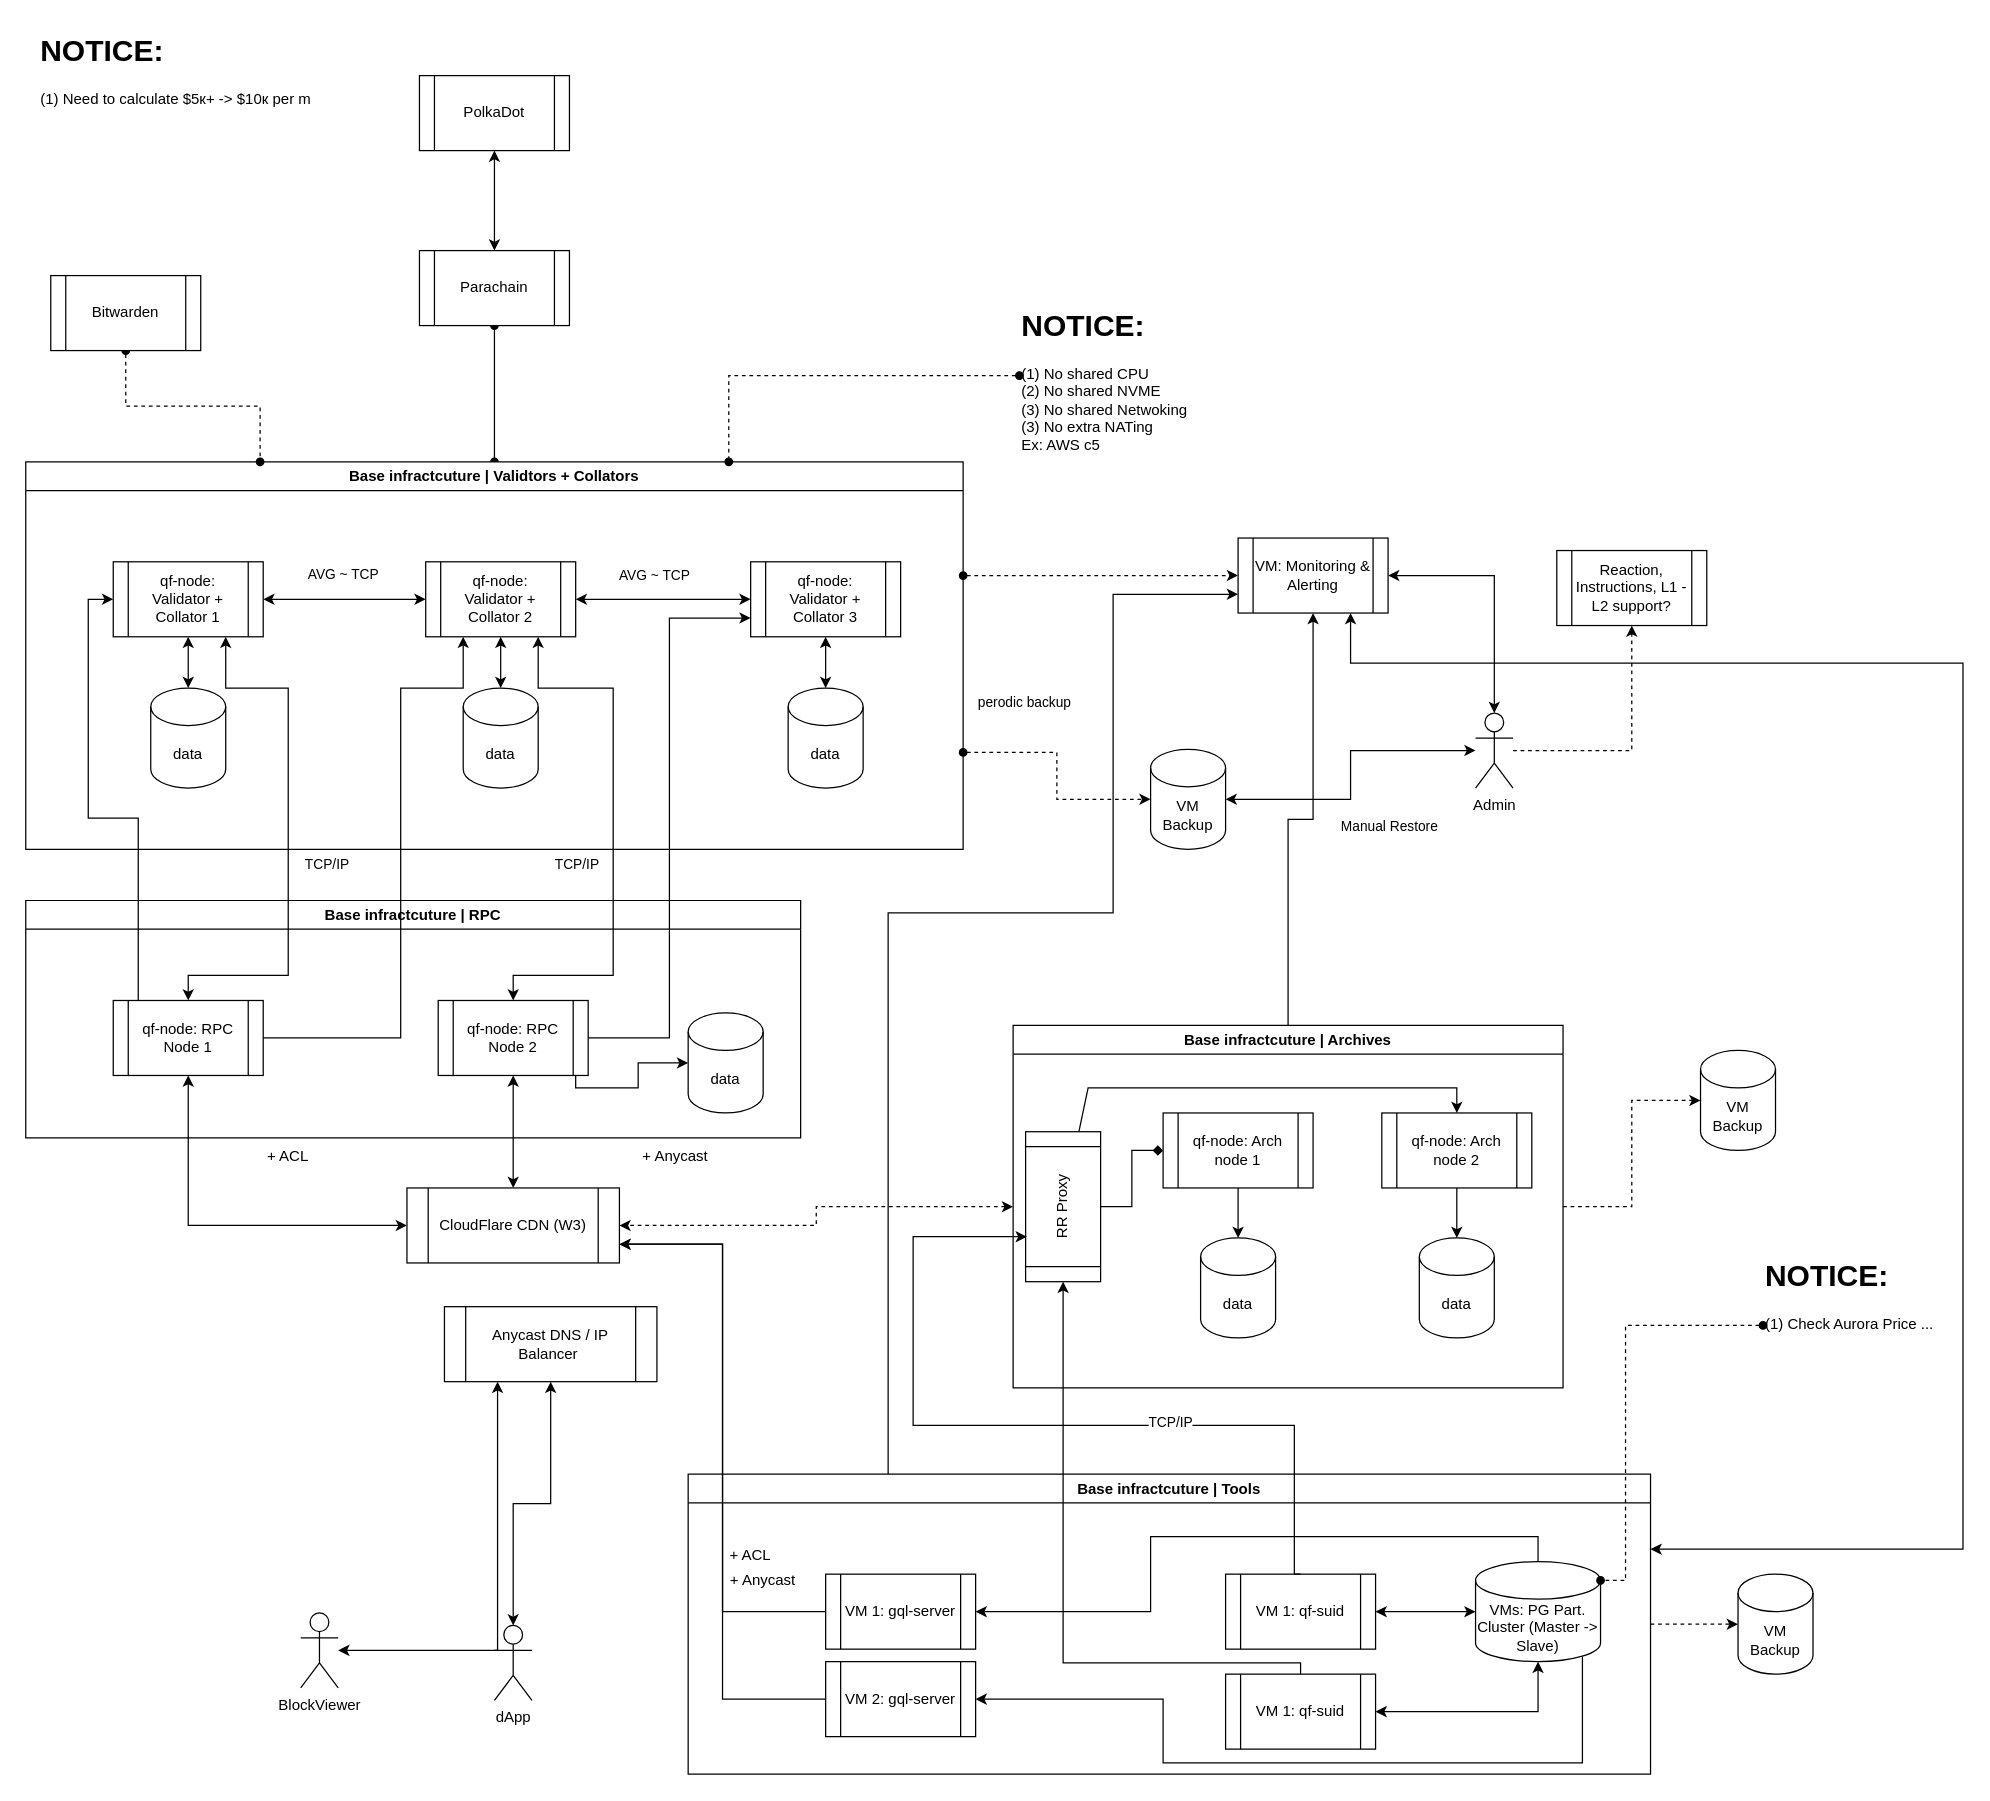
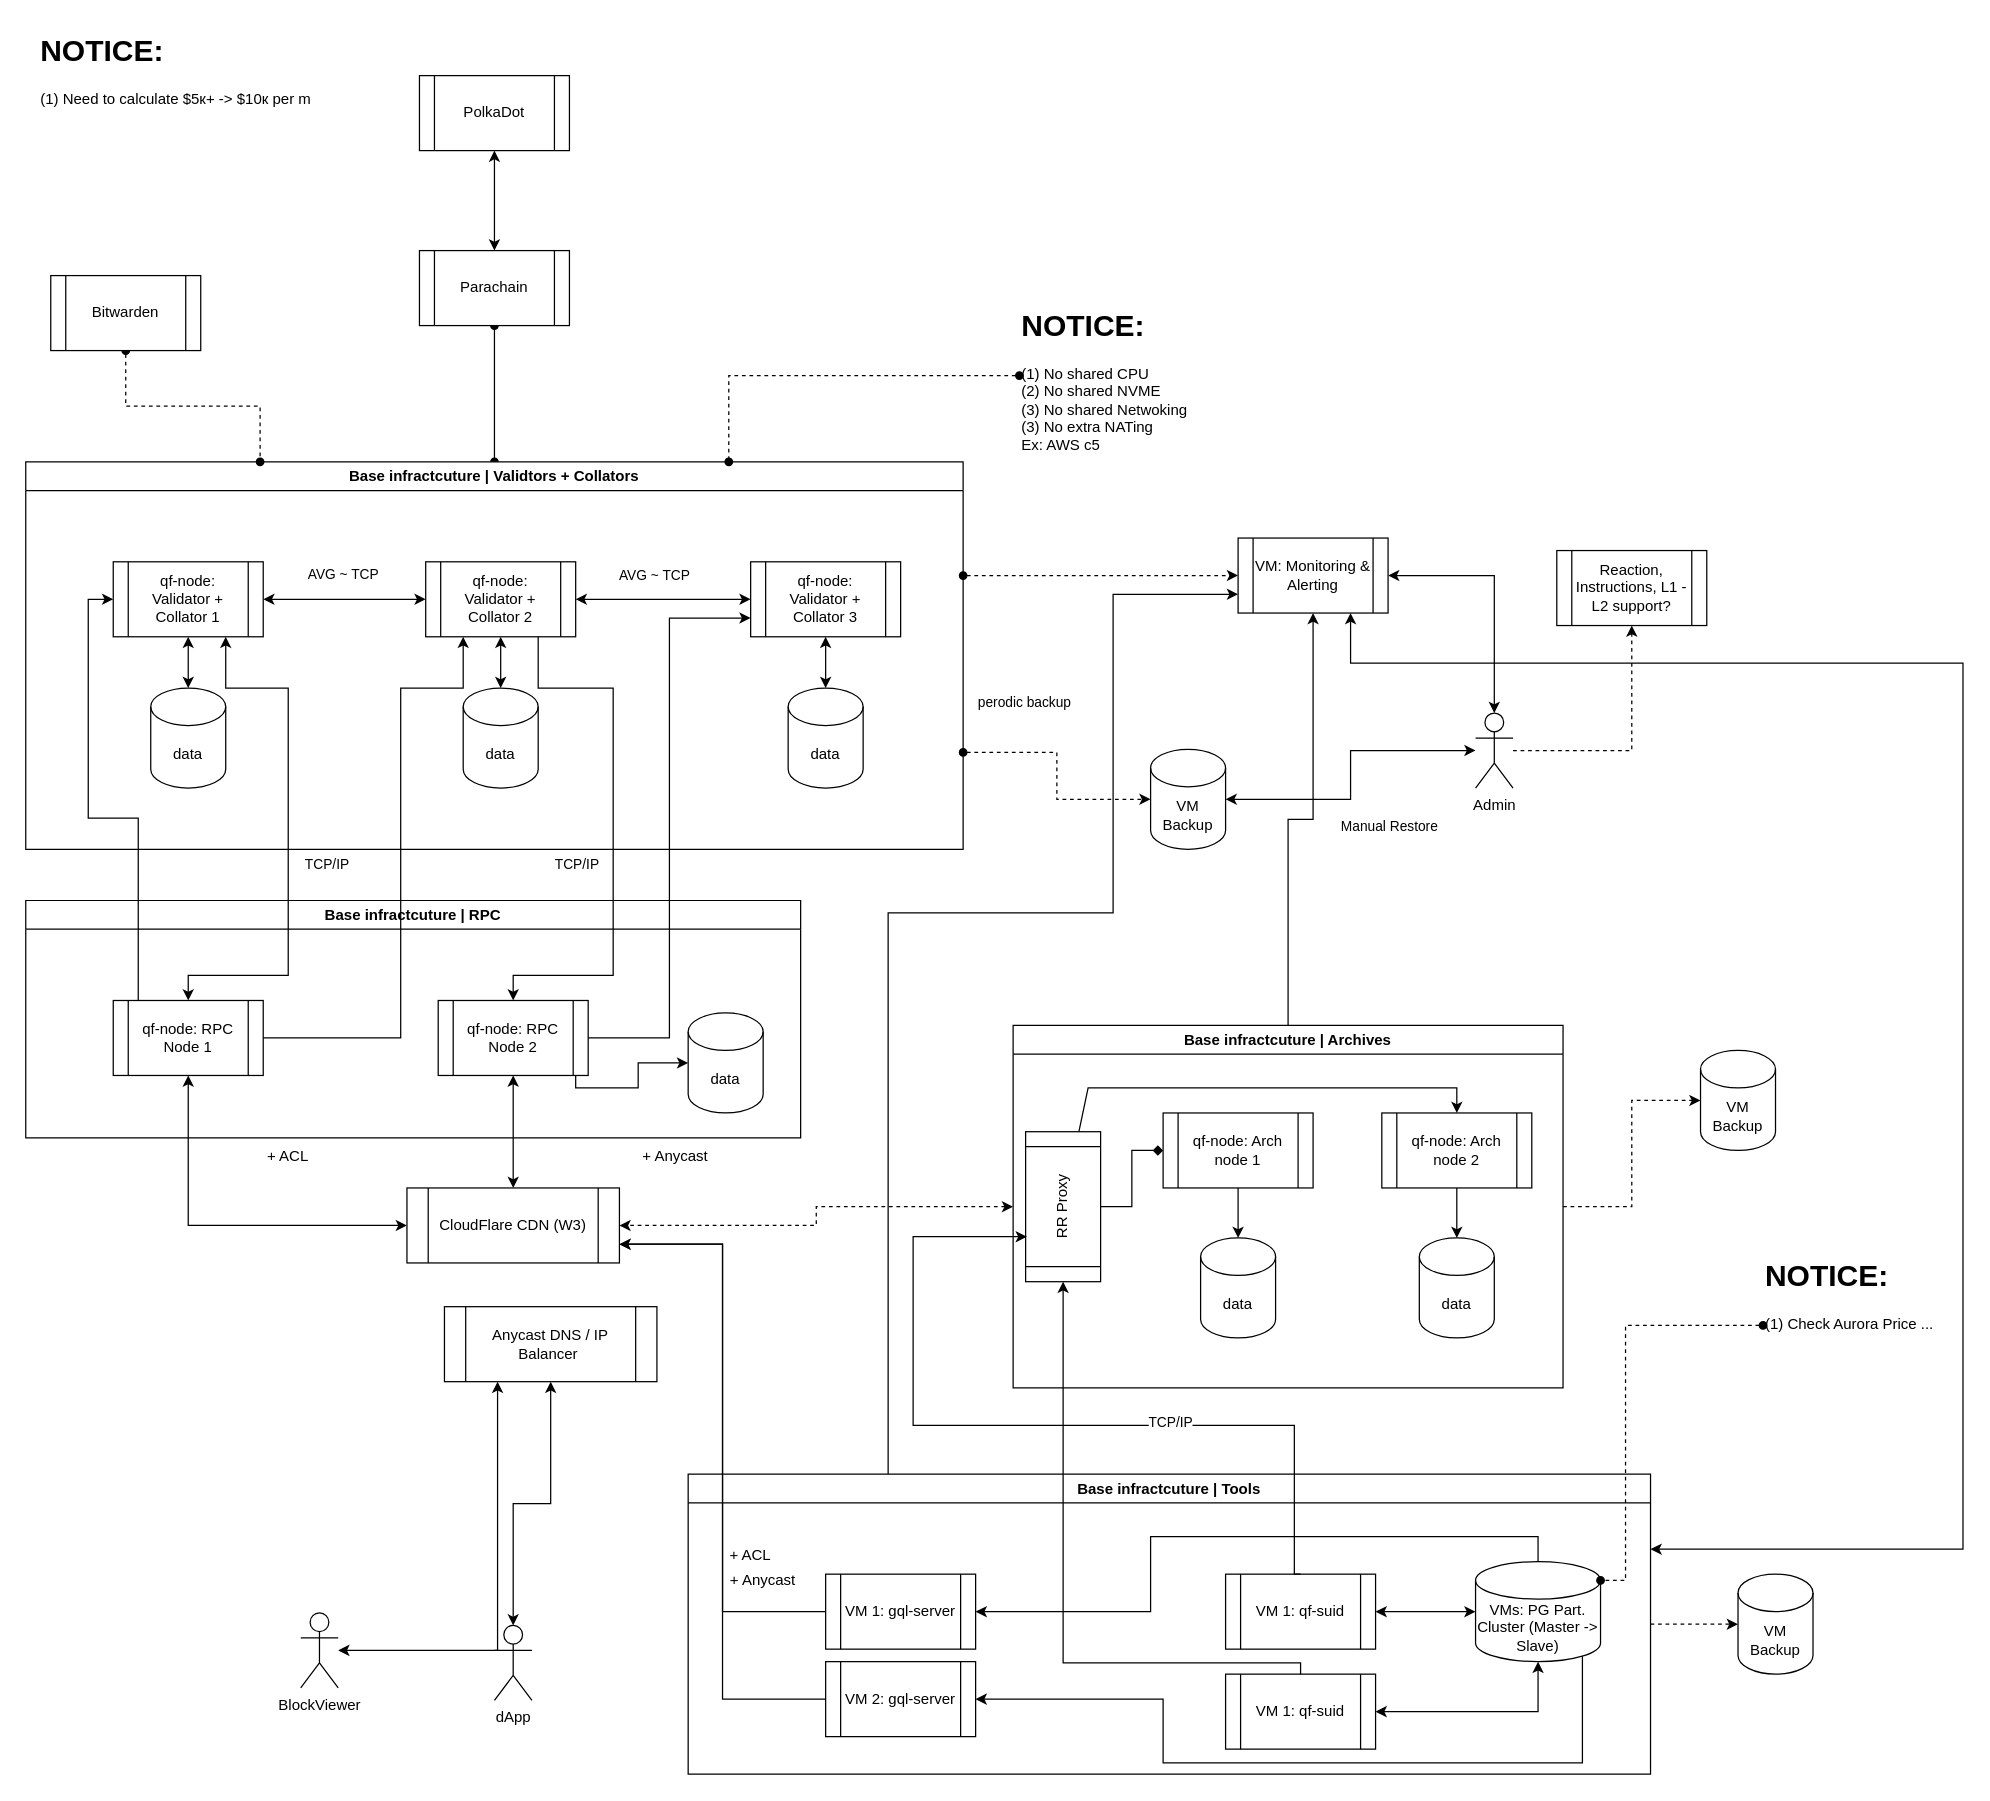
edge "qf-node: Validator + Collator 2" -- "qf-node: RPC Node 2": arrowhead classic -> none
